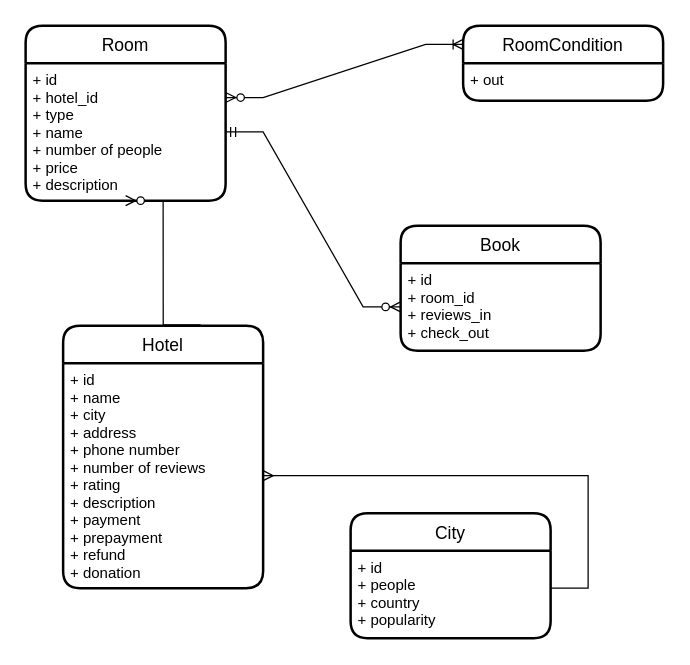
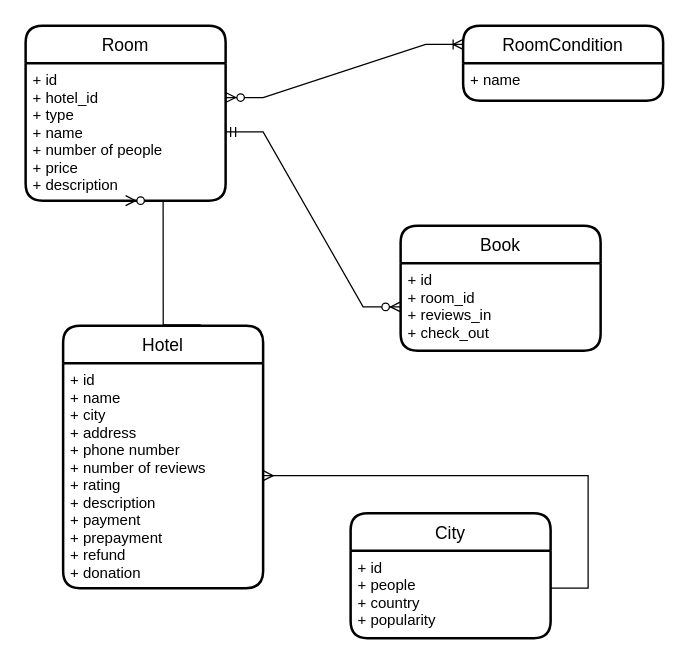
node "+ out": label "+ out" -> "+ name"
